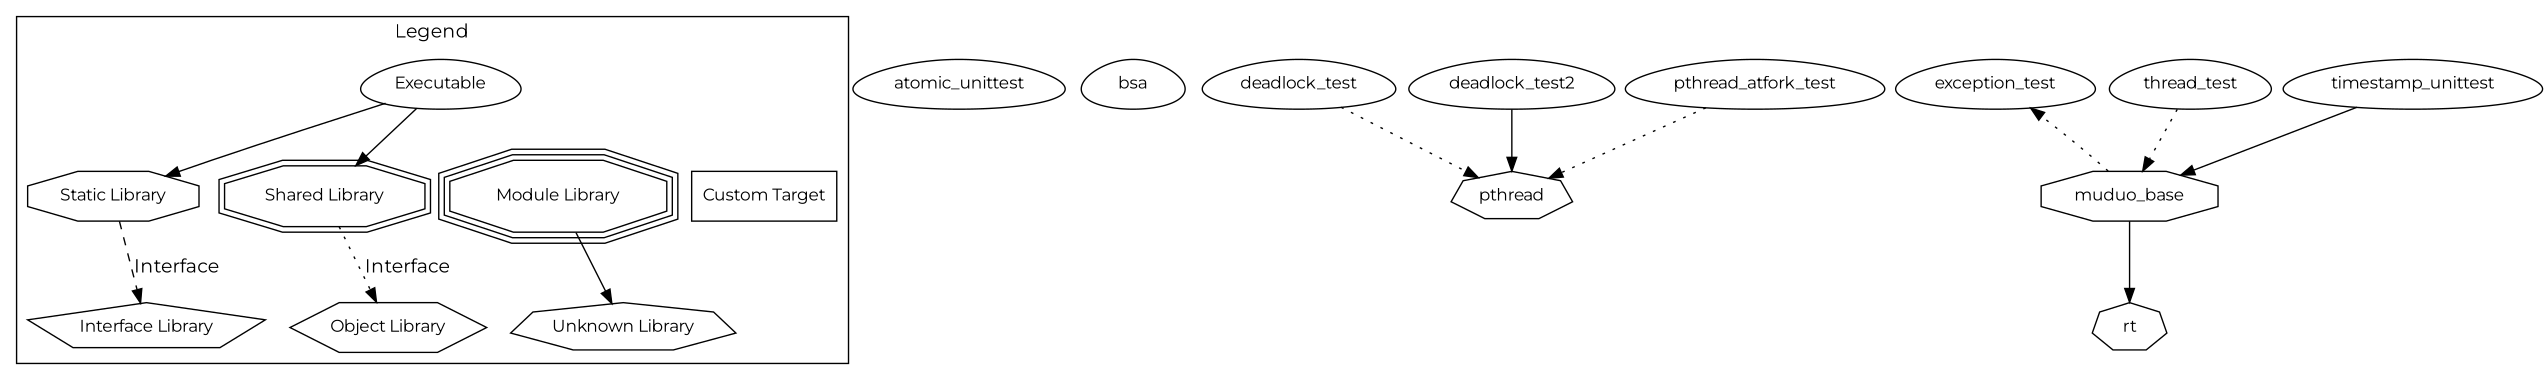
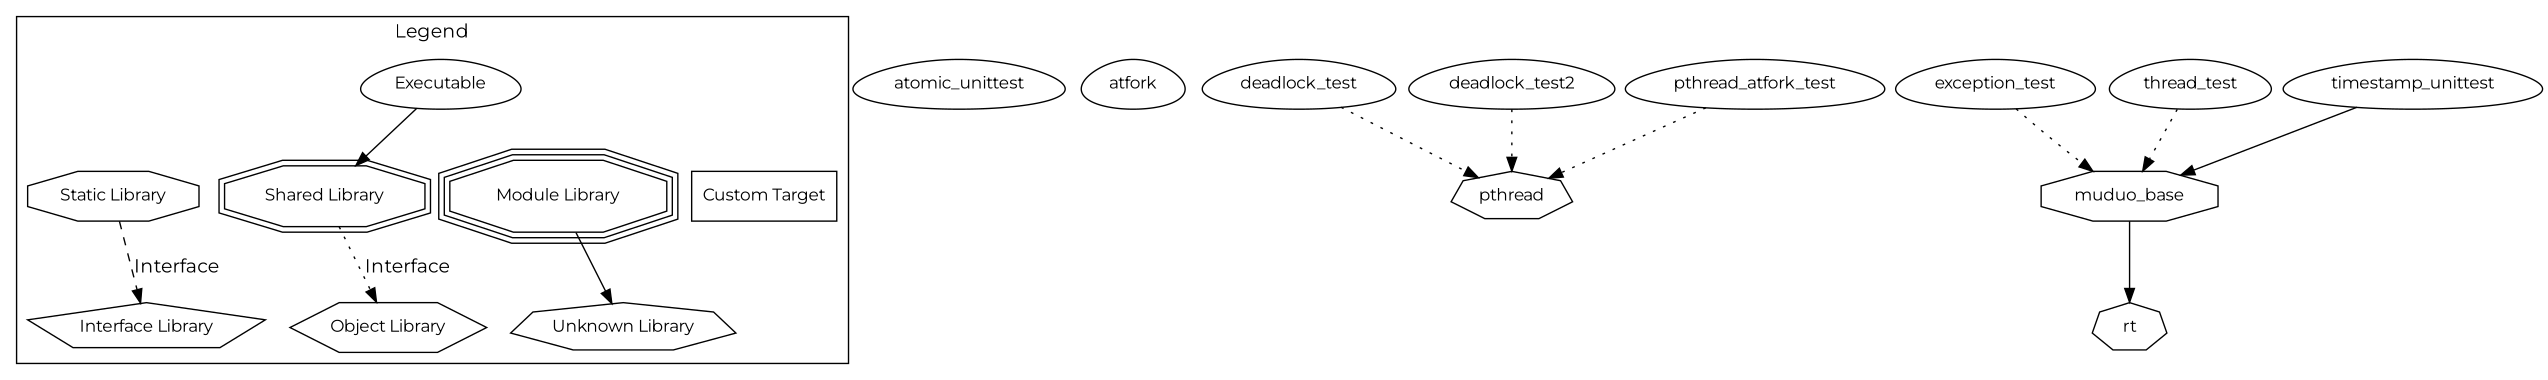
node "bsa": label "bsa" -> "atfork"
edge "deadlock_test2" -> "pthread": style solid -> dotted
edge "Executable" -> "Static Library": removed
edge "muduo_base" -> "exception_test": reversed
